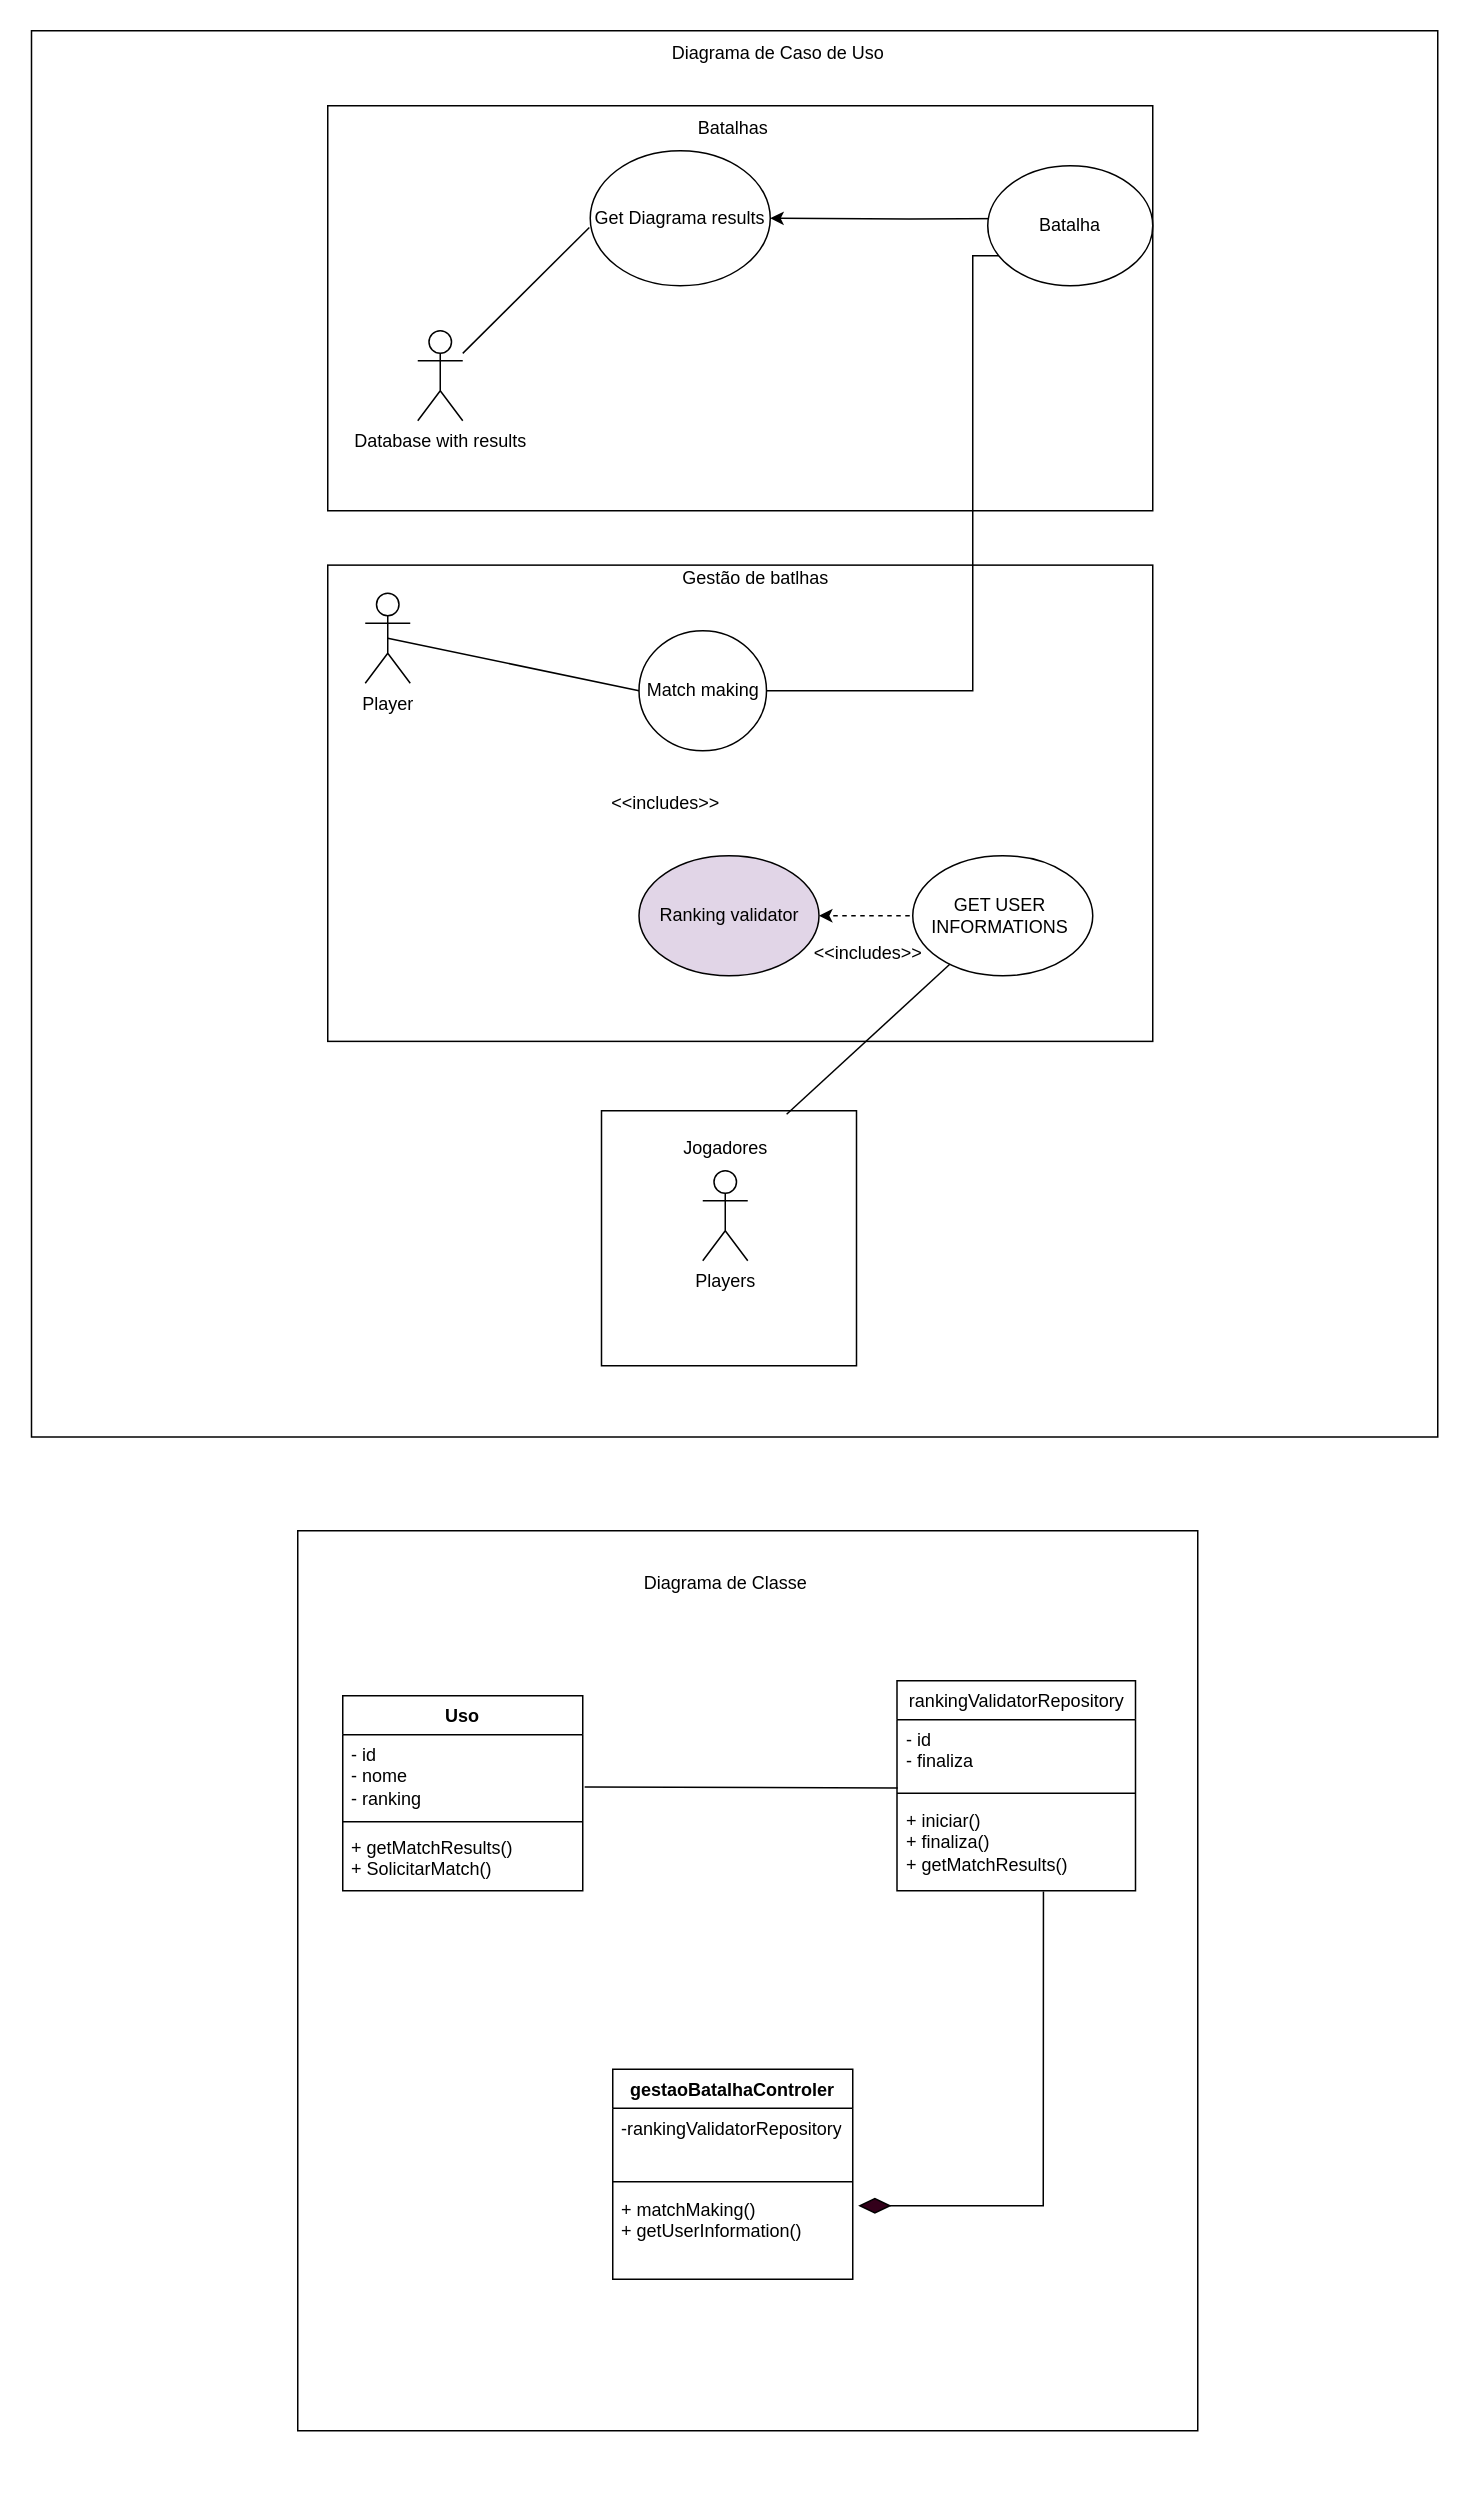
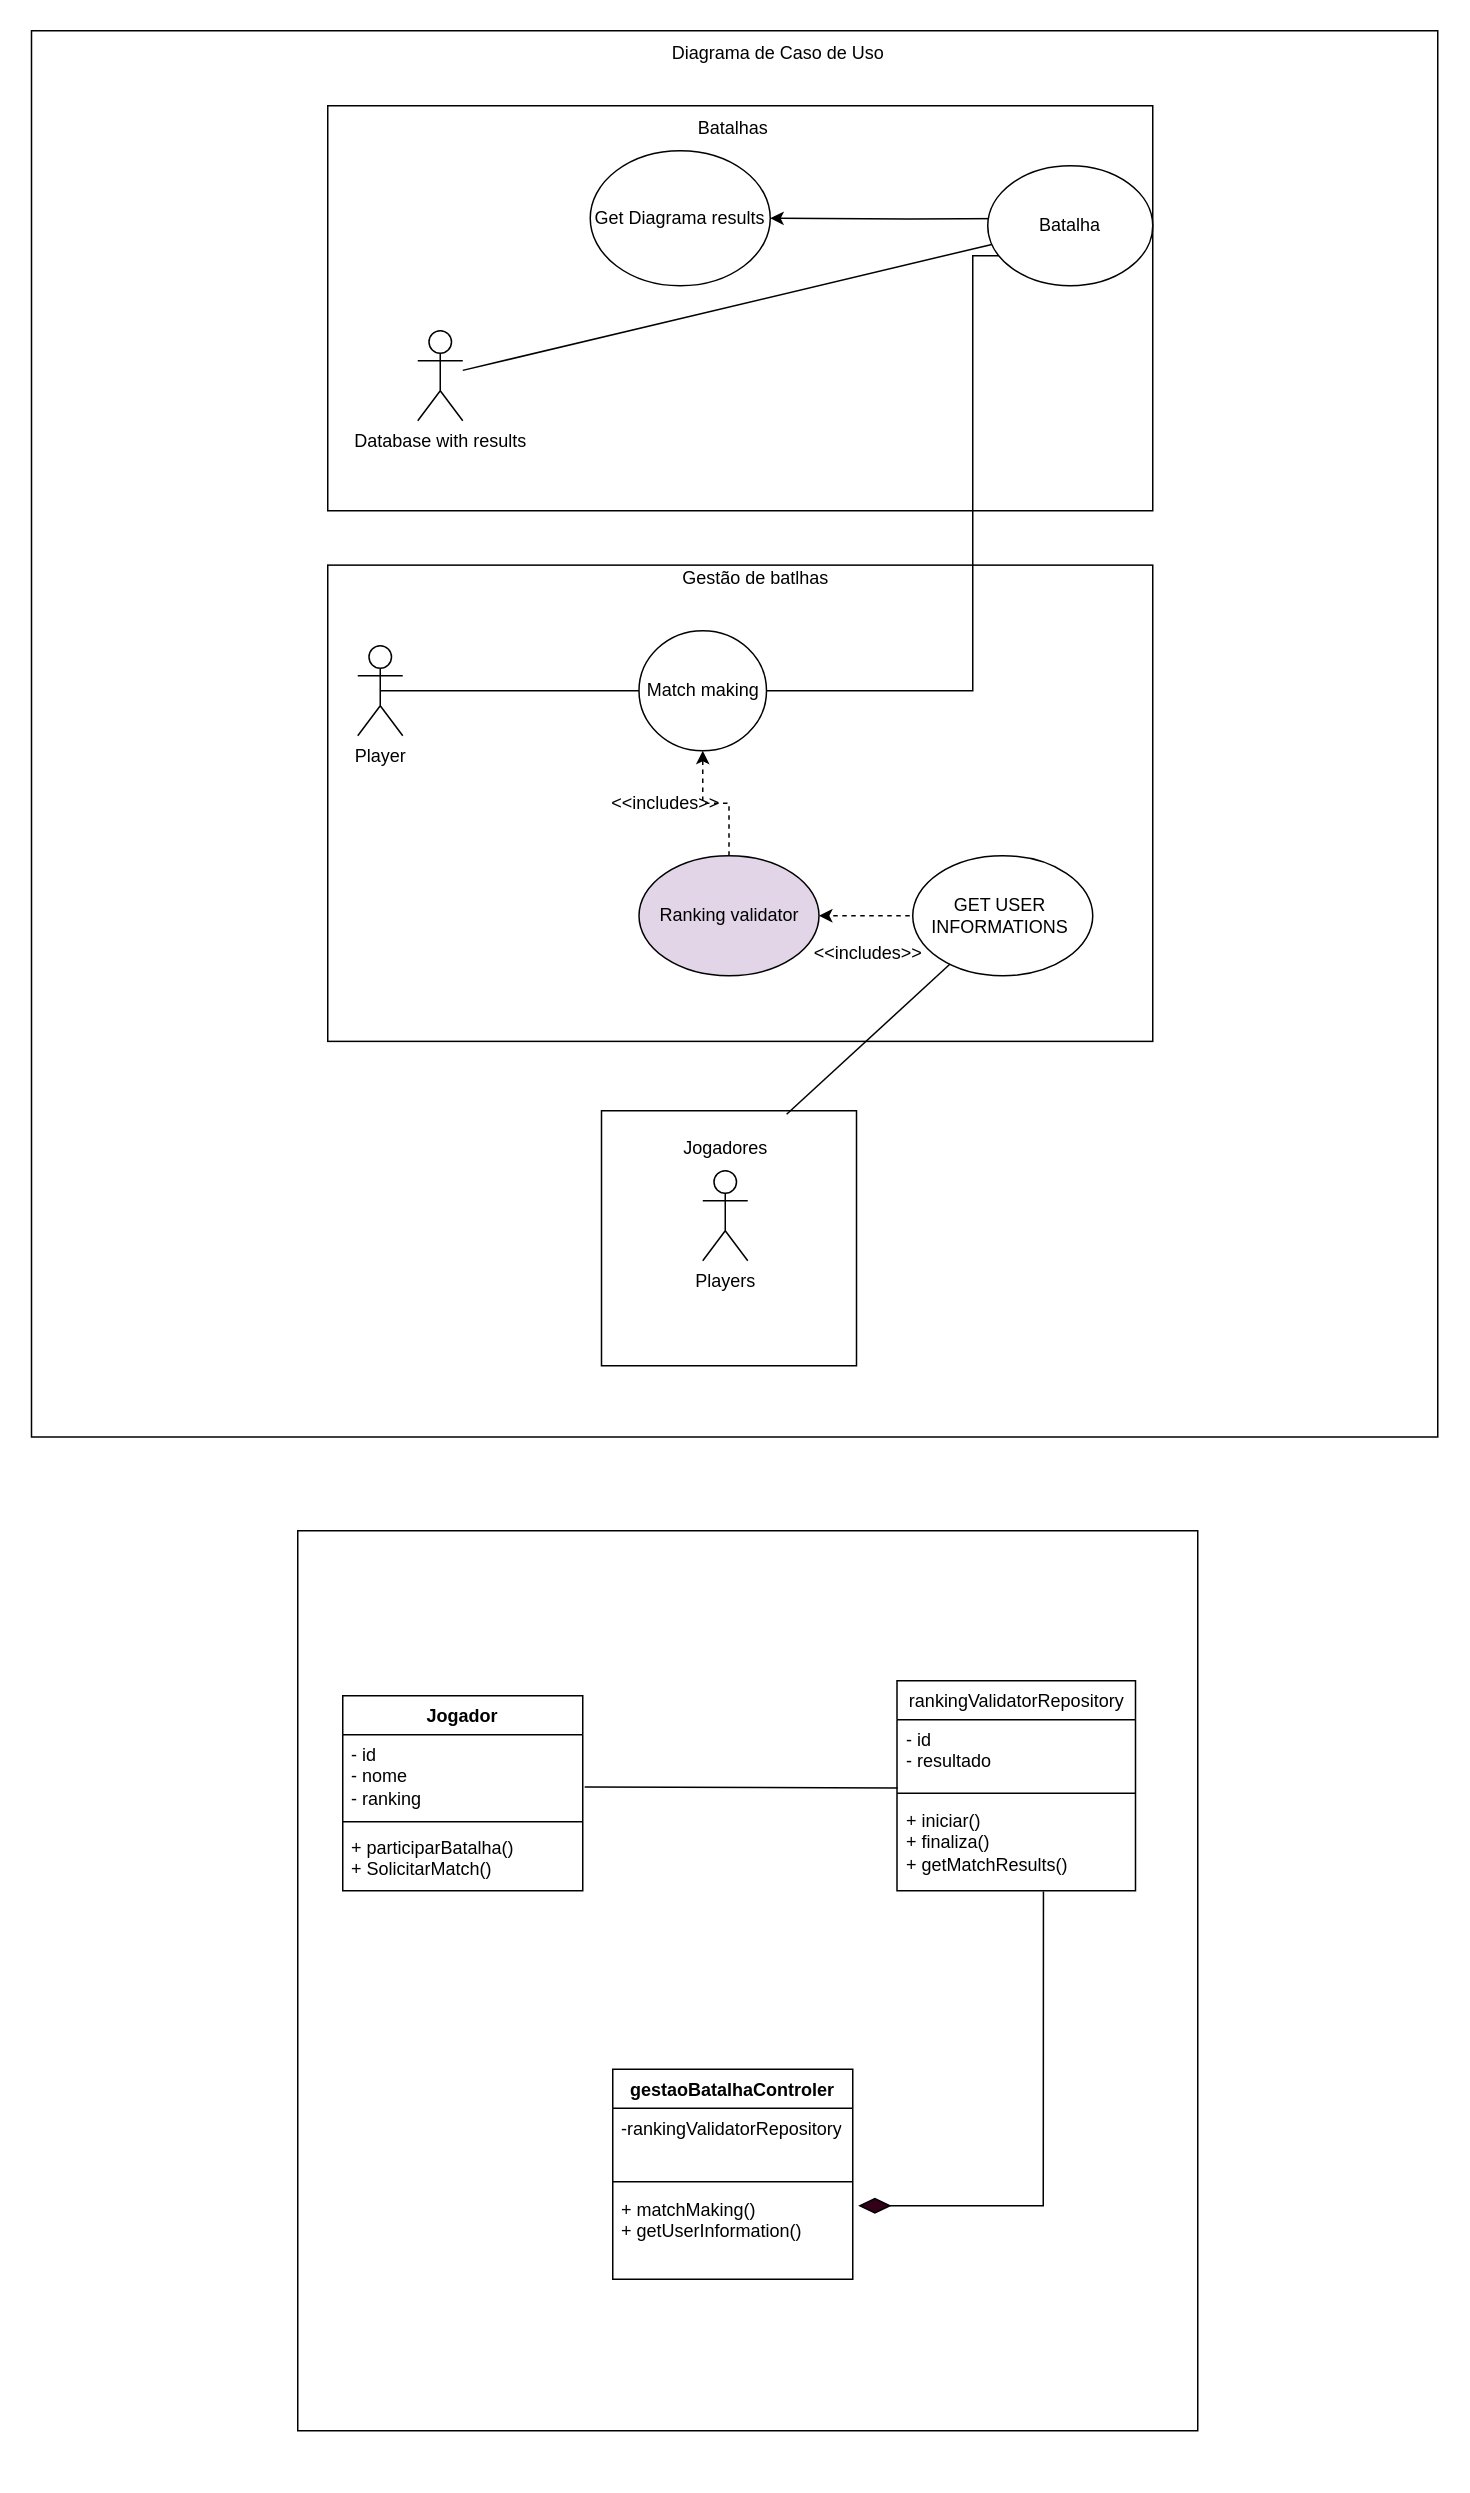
edge "Get Diagrama results" -- "Database with results": now "Batalha" -- "Database with results"
node "Player": moved (388, 638) -> (380, 691)
edge "Ranking validator" -> "Match making": added
node "Diagrama de Classe": removed
node "Uso": label "Uso" -> "Jogador"
node "- id - finaliza": label "- id - finaliza" -> "- id - resultado"
node "+ getMatchResults() + SolicitarMatch()": label "+ getMatchResults() + SolicitarMatch()" -> "+ participarBatalha() + SolicitarMatch()"
